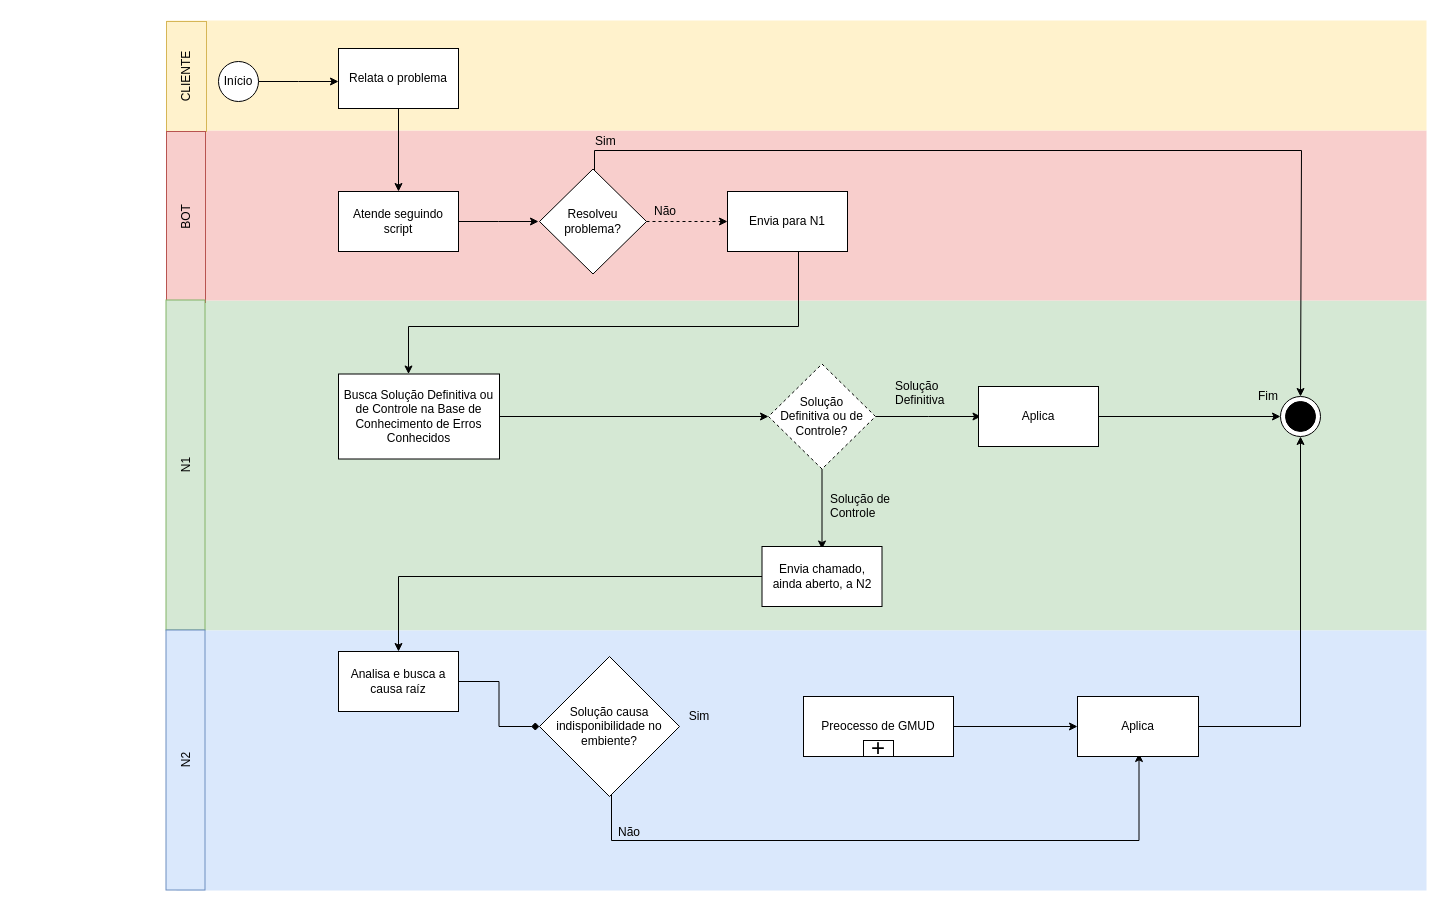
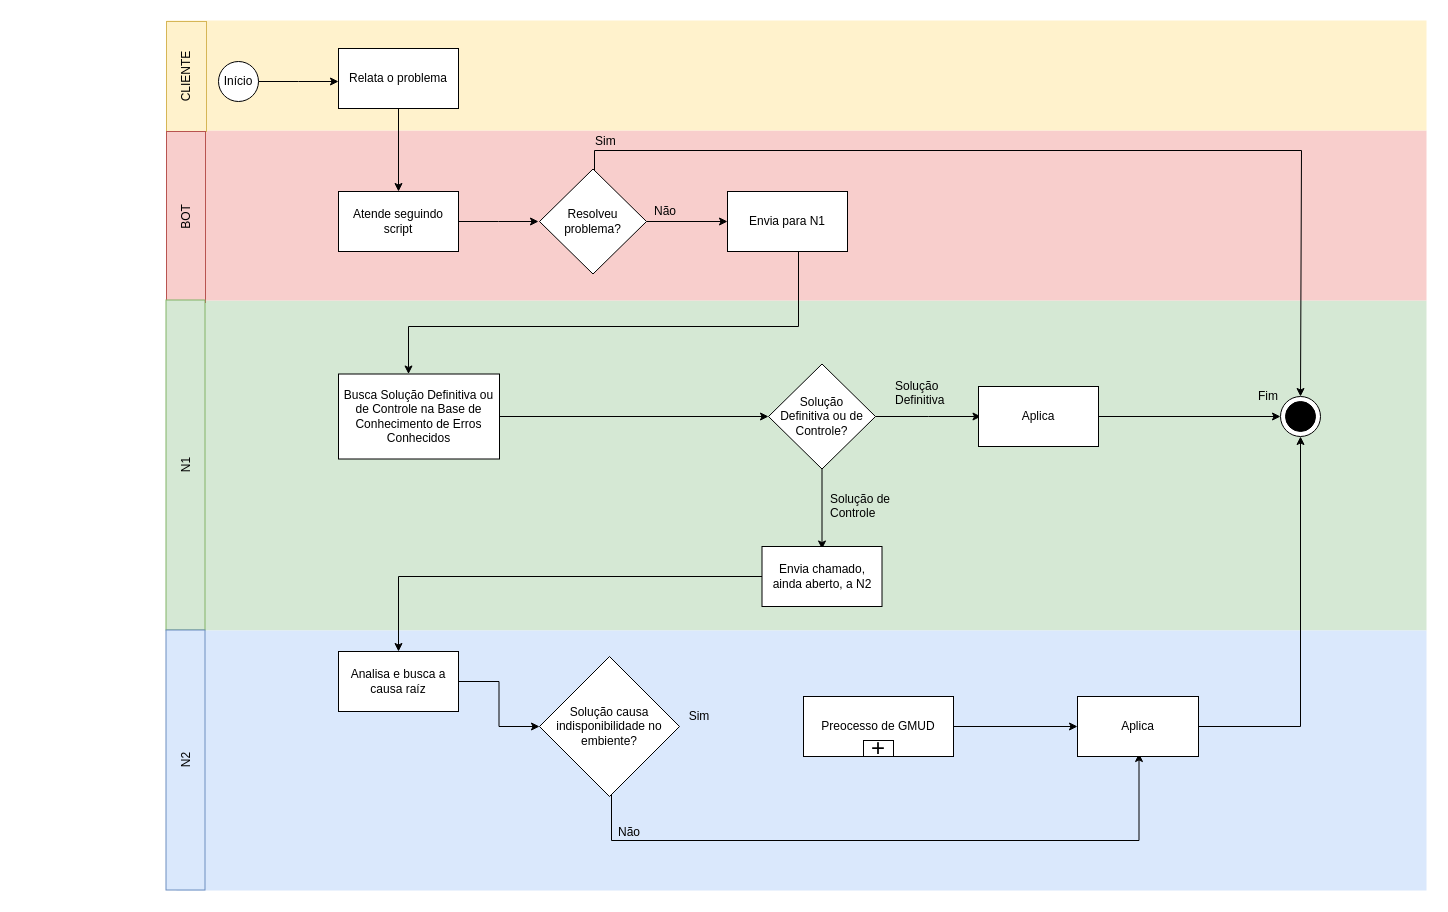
edge "Resolveu problema?" -> "Envia para N1": style dashed -> solid
node "Solução Definitiva ou de Controle?": style dashed -> solid
edge "Analisa e busca a causa raíz" -> "Solução causa indisponibilidade no embiente?": arrowhead diamond -> classic
